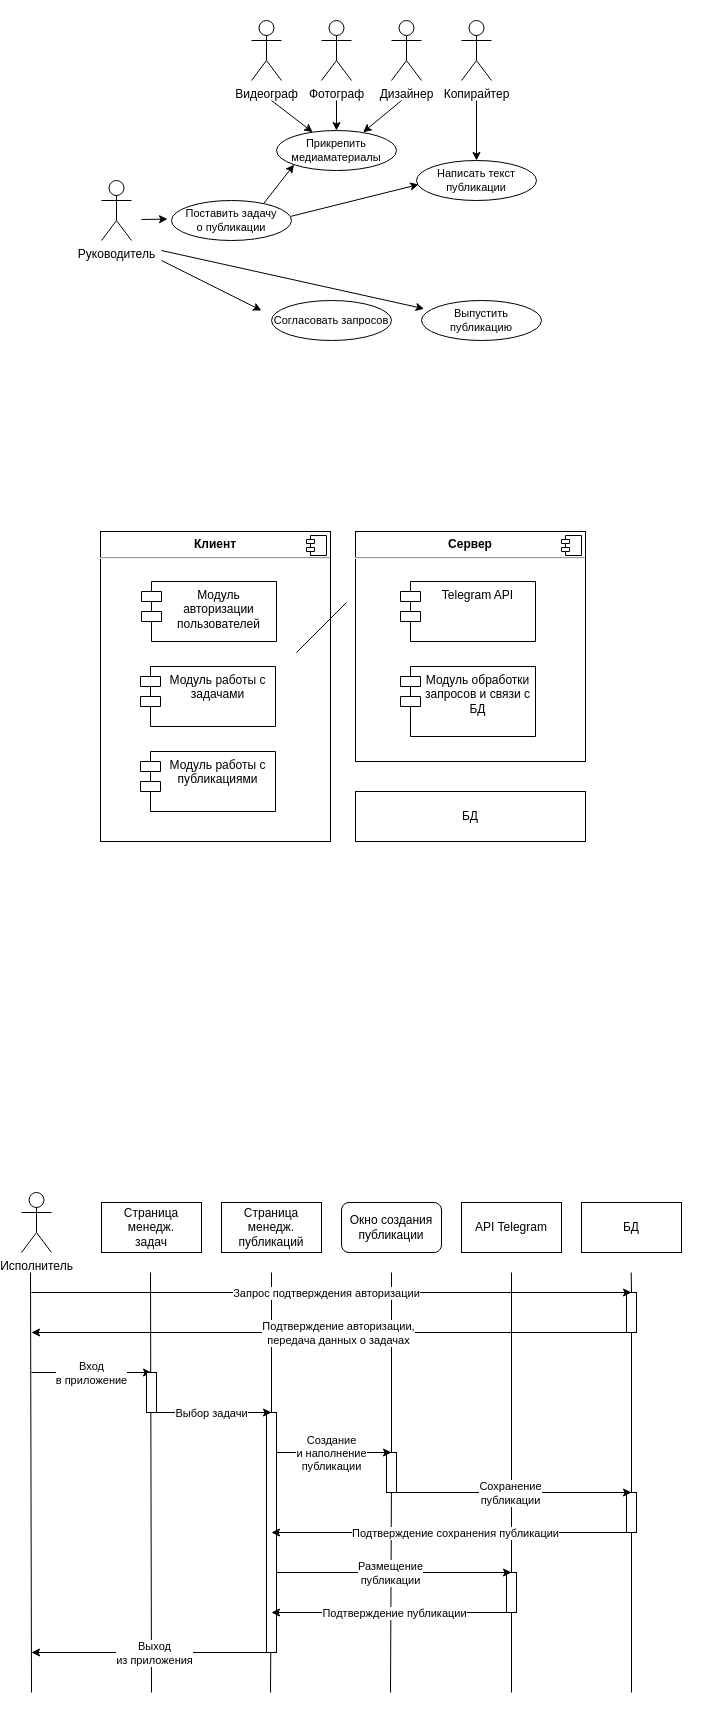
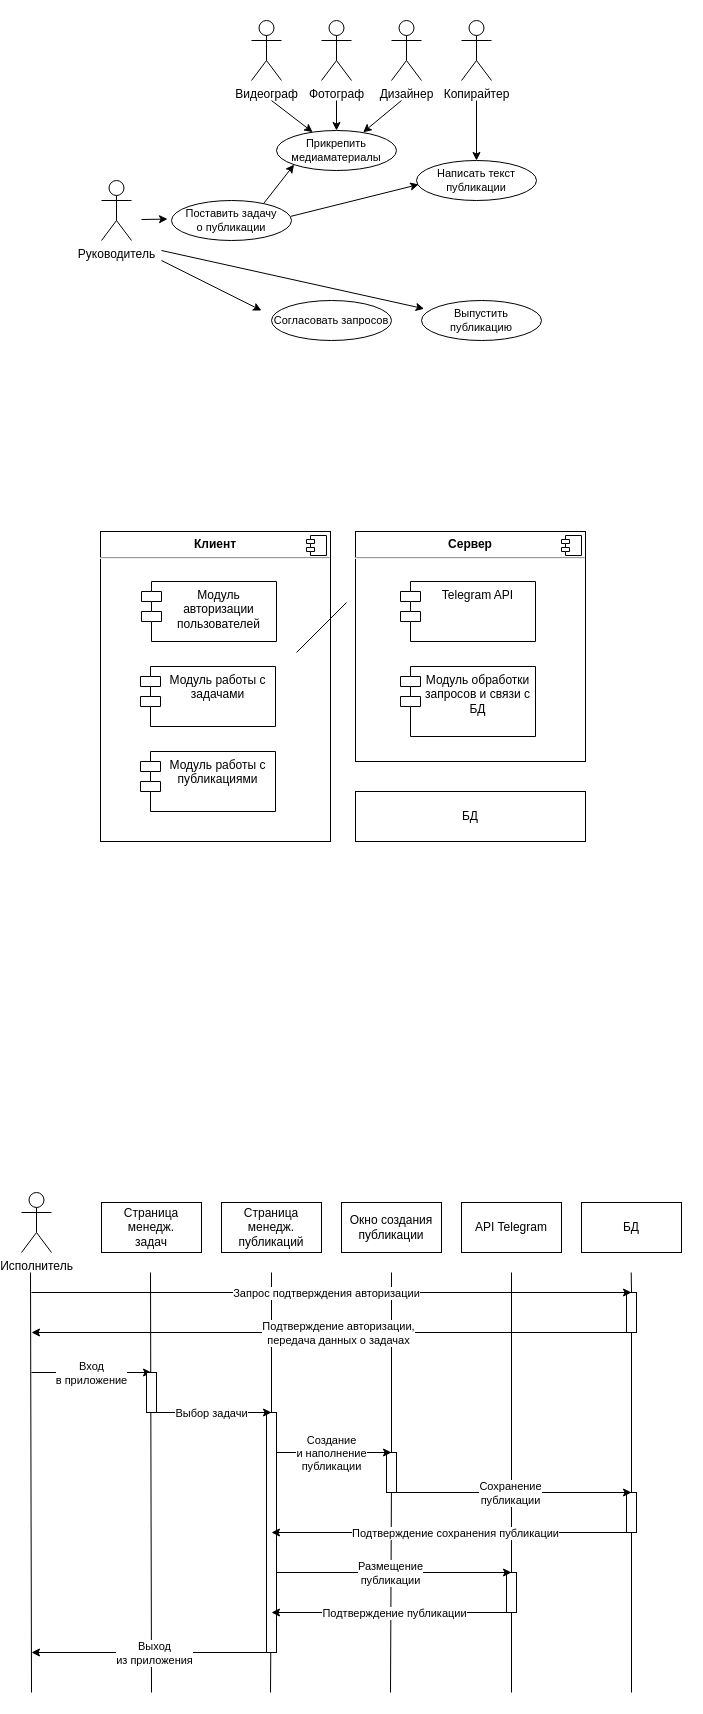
node "Окно создания публикации": shape rounded rectangle -> rectangle
